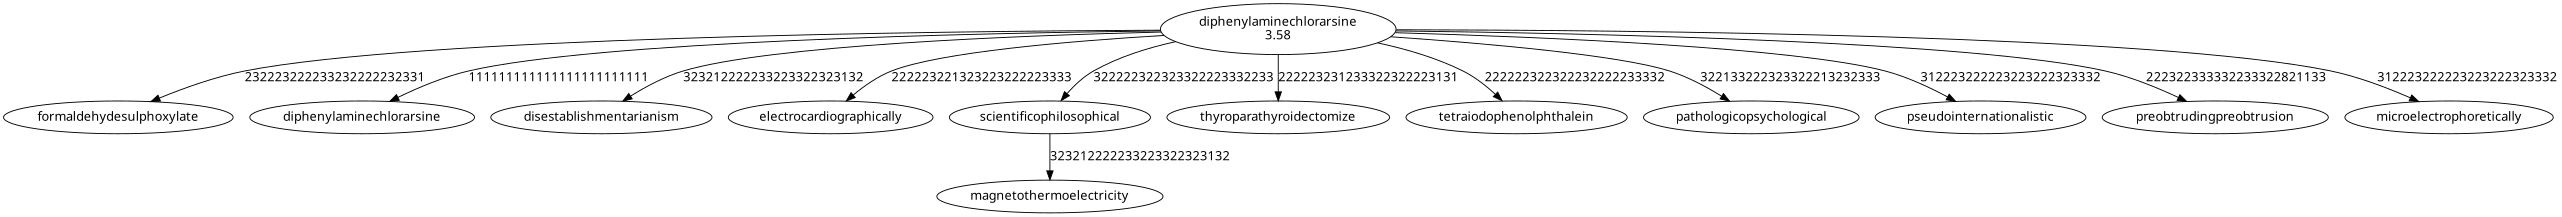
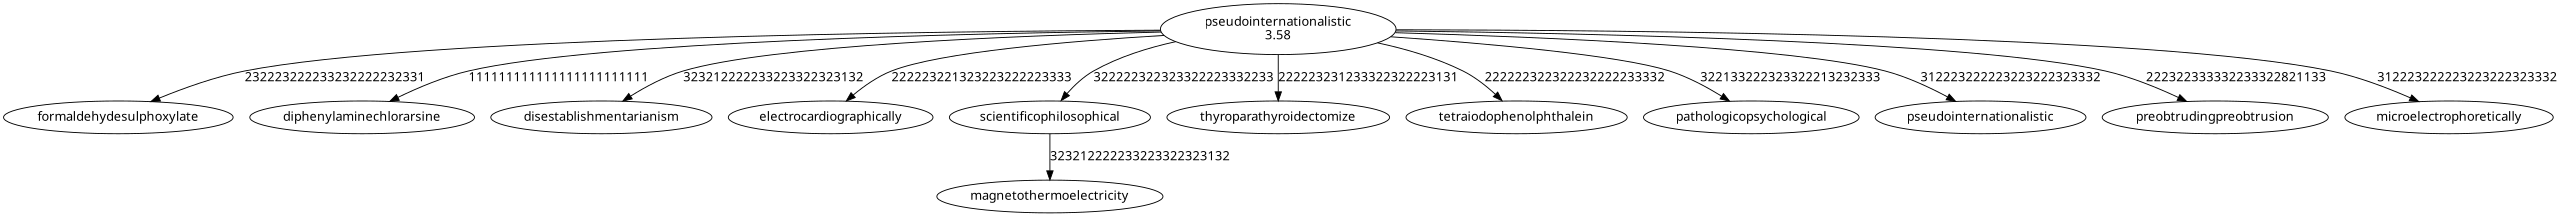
node "diphenylaminechlorarsine 3.58": label "diphenylaminechlorarsine 3.58" -> "pseudointernationalistic 3.58"
